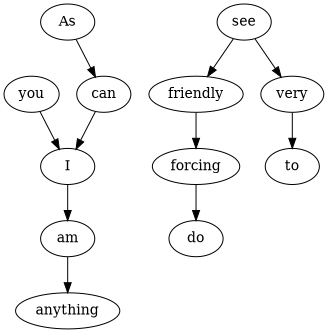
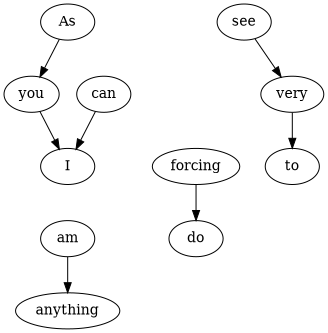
edge "As" -> "can": now "As" -> "you"
node "friendly": removed
edge "I" -> "am": removed
